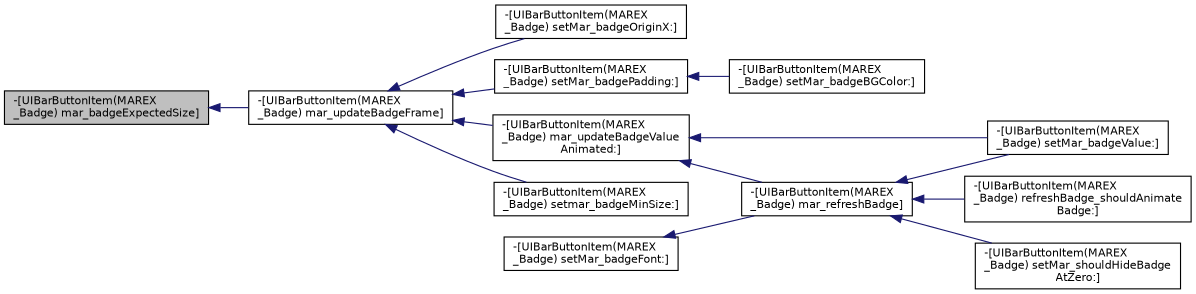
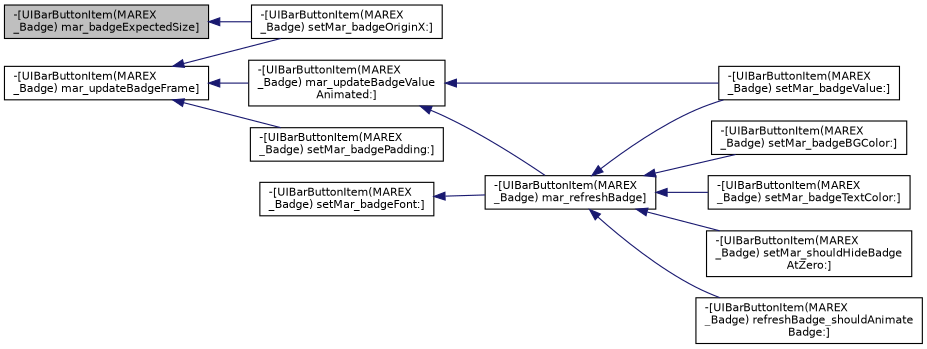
edge "-[UIBarButtonItem(MAREX _Badge) setMar_badgeBGColor:]" -> "-[UIBarButtonItem(MAREX _Badge) setMar_badgePadding:]": now "-[UIBarButtonItem(MAREX _Badge) setMar_badgeBGColor:]" -> "-[UIBarButtonItem(MAREX _Badge) mar_refreshBadge]"
edge "-[UIBarButtonItem(MAREX _Badge) mar_updateBadgeFrame]" -> "-[UIBarButtonItem(MAREX _Badge) mar_badgeExpectedSize]": now "-[UIBarButtonItem(MAREX _Badge) setMar_badgeOriginX:]" -> "-[UIBarButtonItem(MAREX _Badge) mar_badgeExpectedSize]"
node "-[UIBarButtonItem(MAREX _Badge) setMar_badgeTextColor:]": added
node "-[UIBarButtonItem(MAREX _Badge) setmar_badgeMinSize:]": removed
